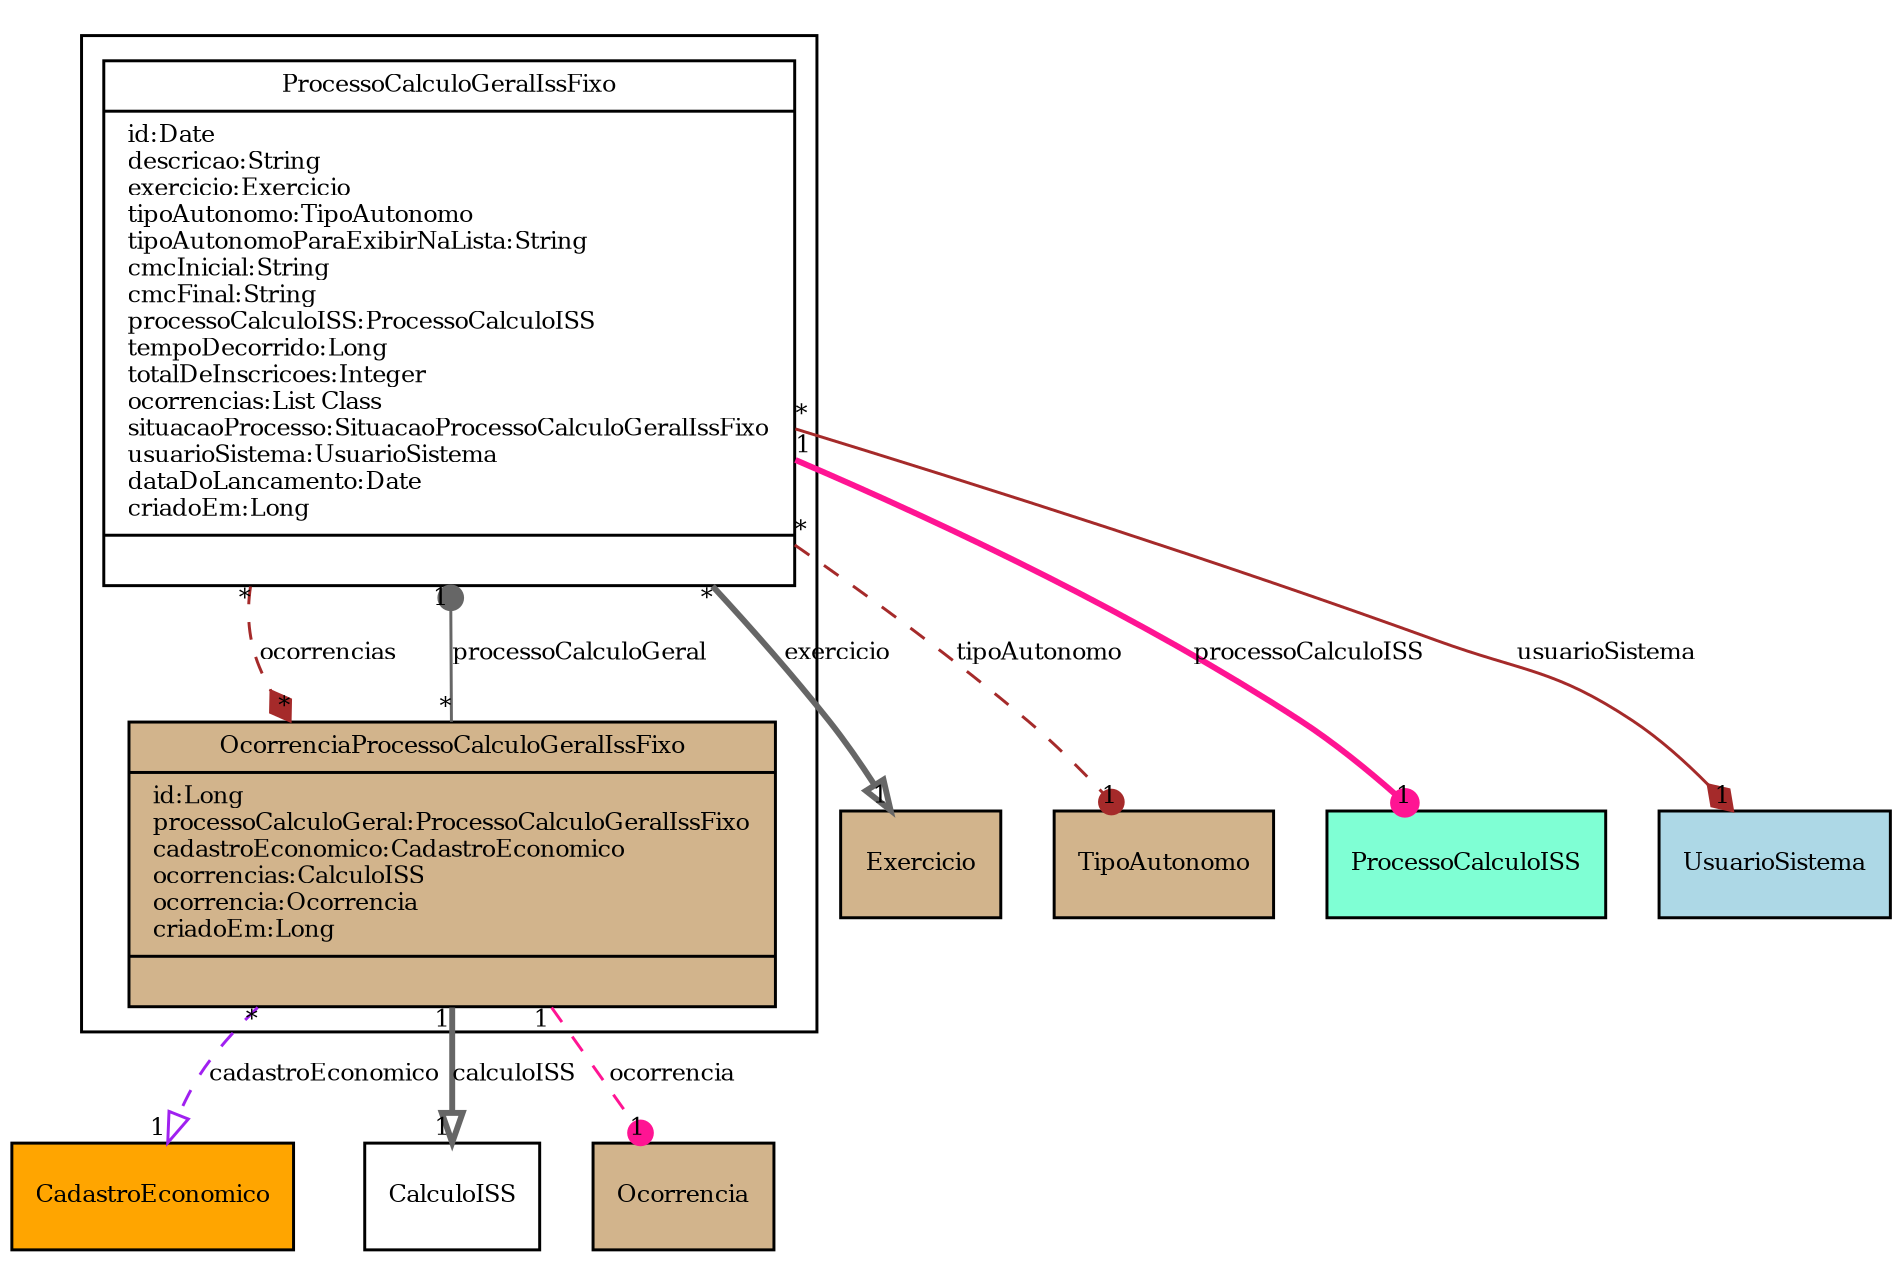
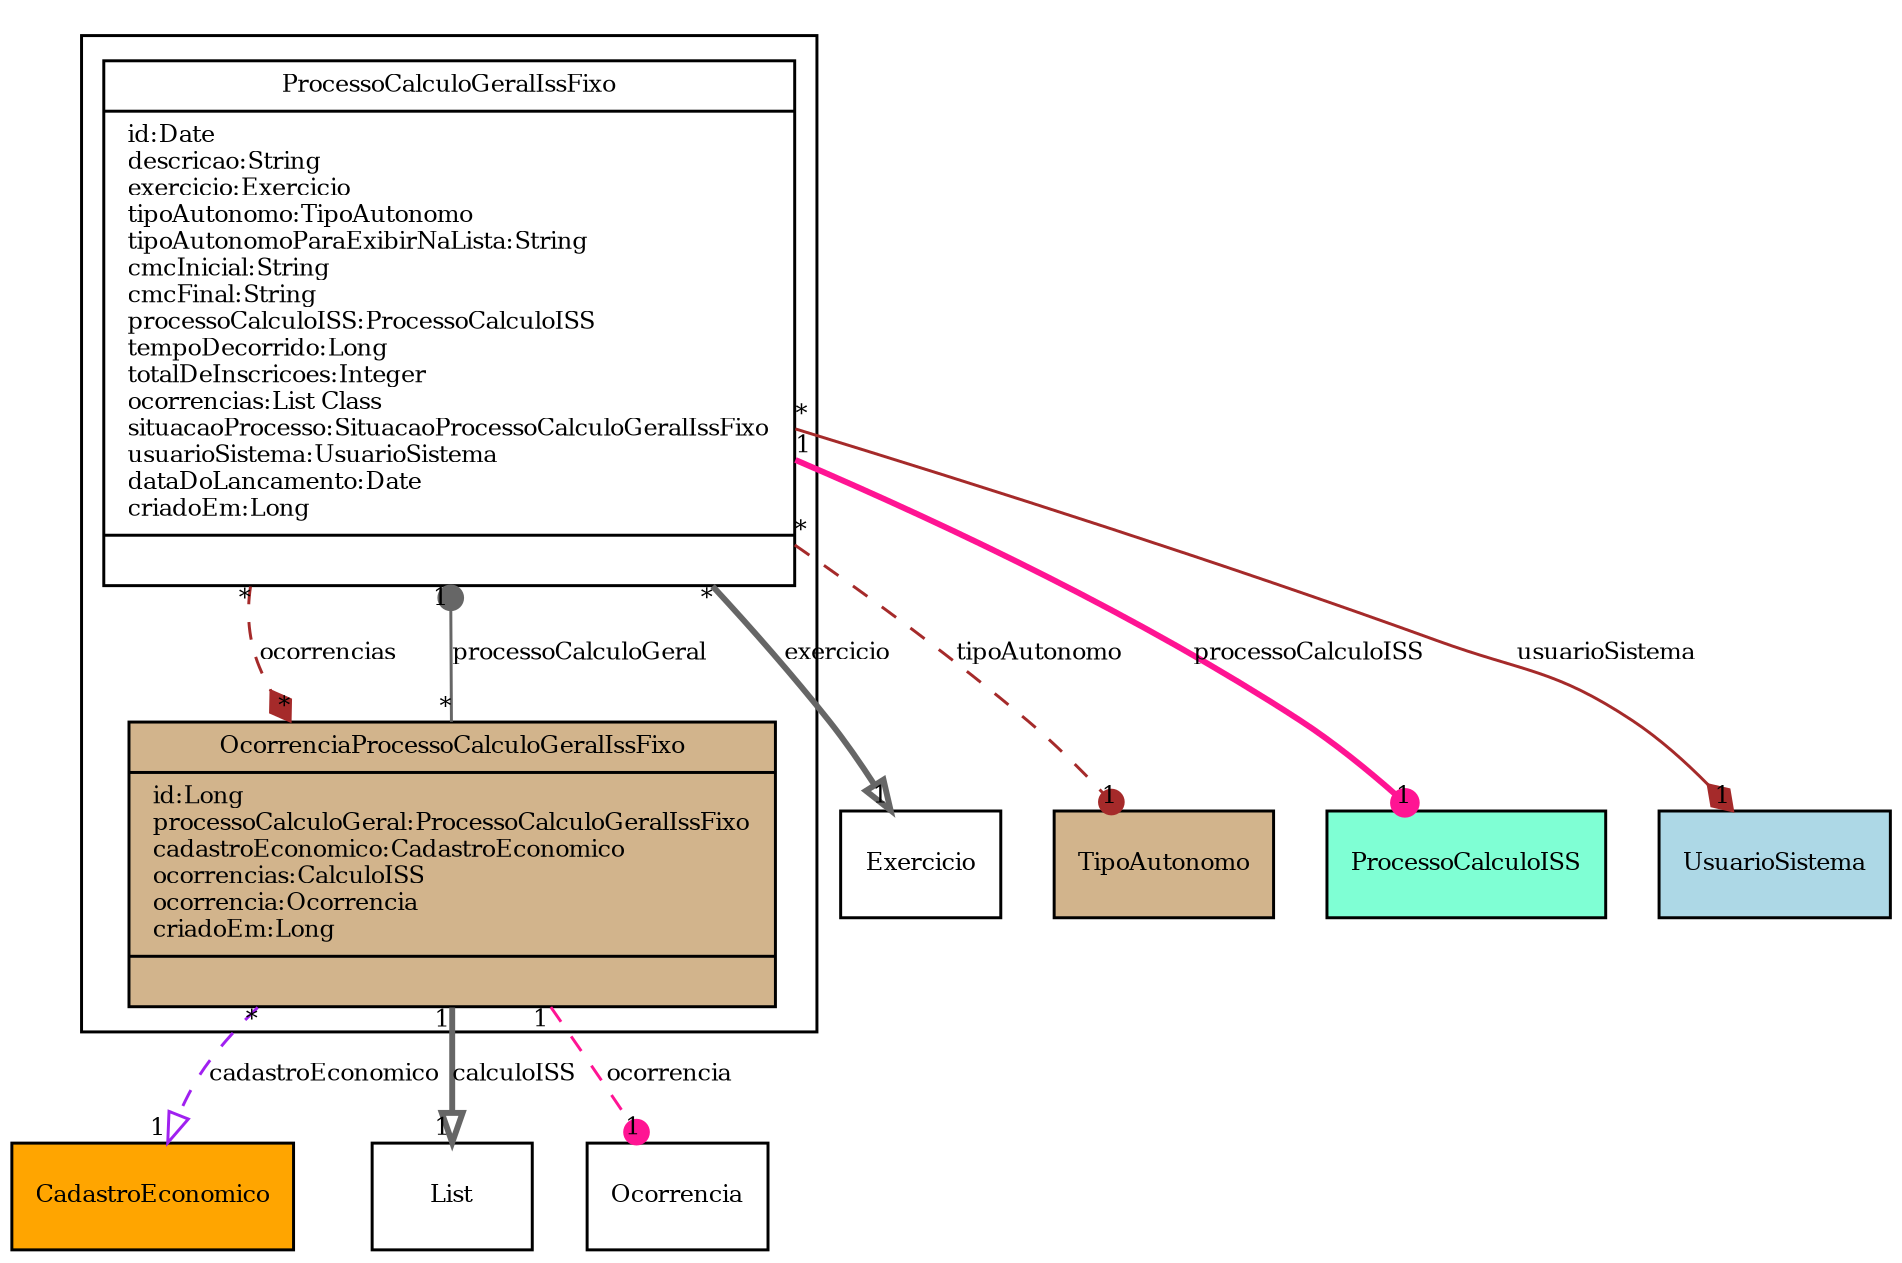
node "Exercicio": fillcolor tan -> white
node "CalculoISS": label "CalculoISS" -> "List"
node "Ocorrencia": fillcolor tan -> white
